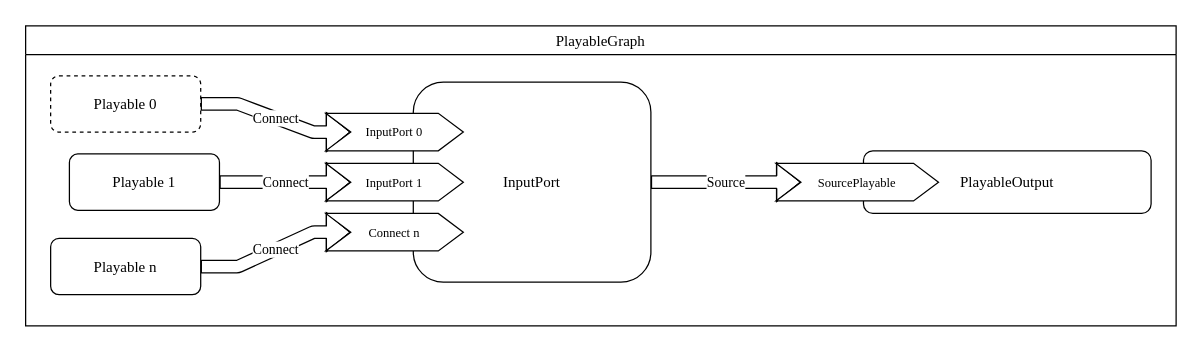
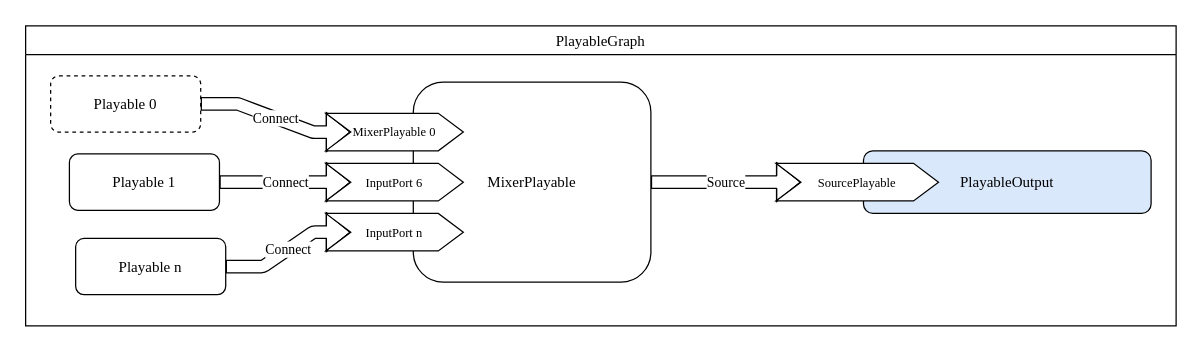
node "InputPort 0": label "InputPort 0" -> "MixerPlayable 0"
node "InputPort 1": label "InputPort 1" -> "InputPort 6"
node "InputPort": label "InputPort" -> "MixerPlayable"
node "PlayableOutput": fillcolor #ffffff -> #dae8fc
node "Connect n": label "Connect n" -> "InputPort n"
node "Playable n": moved (126, 266) -> (151, 266)
